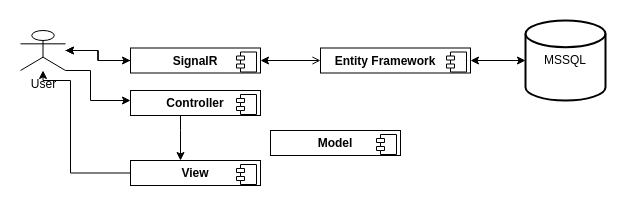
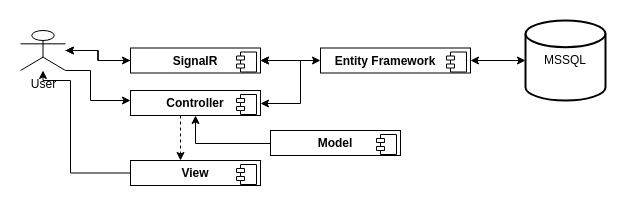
edge "SignalR" -- "Entity Framework": arrowhead open -> classic
edge "SignalR" -- "Controller": added
edge "Controller" -> "View": style solid -> dashed
edge "Model" -> "Controller": added
